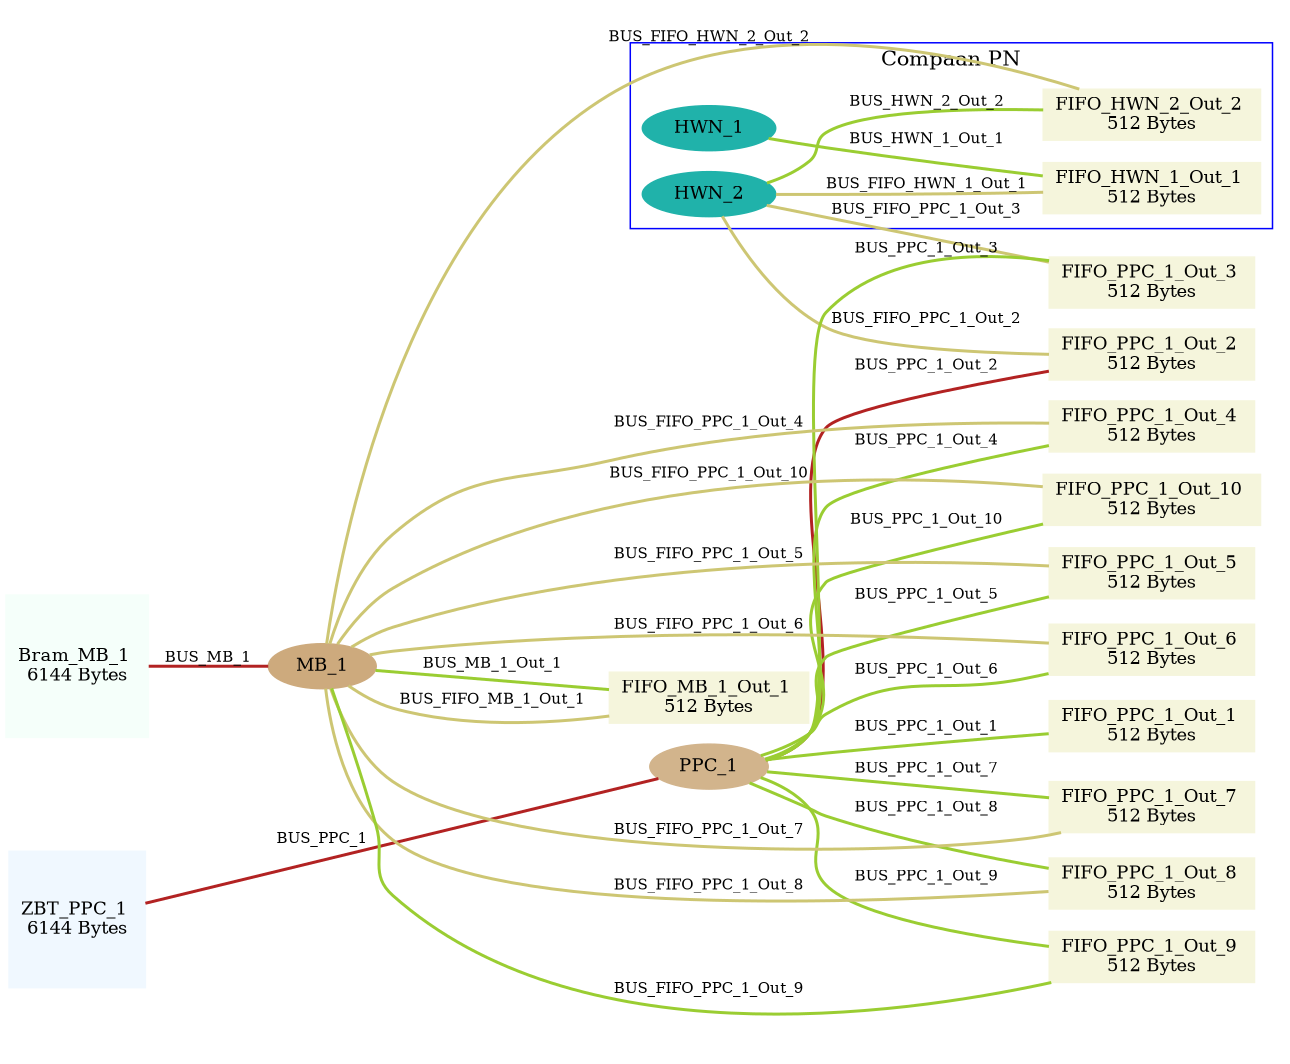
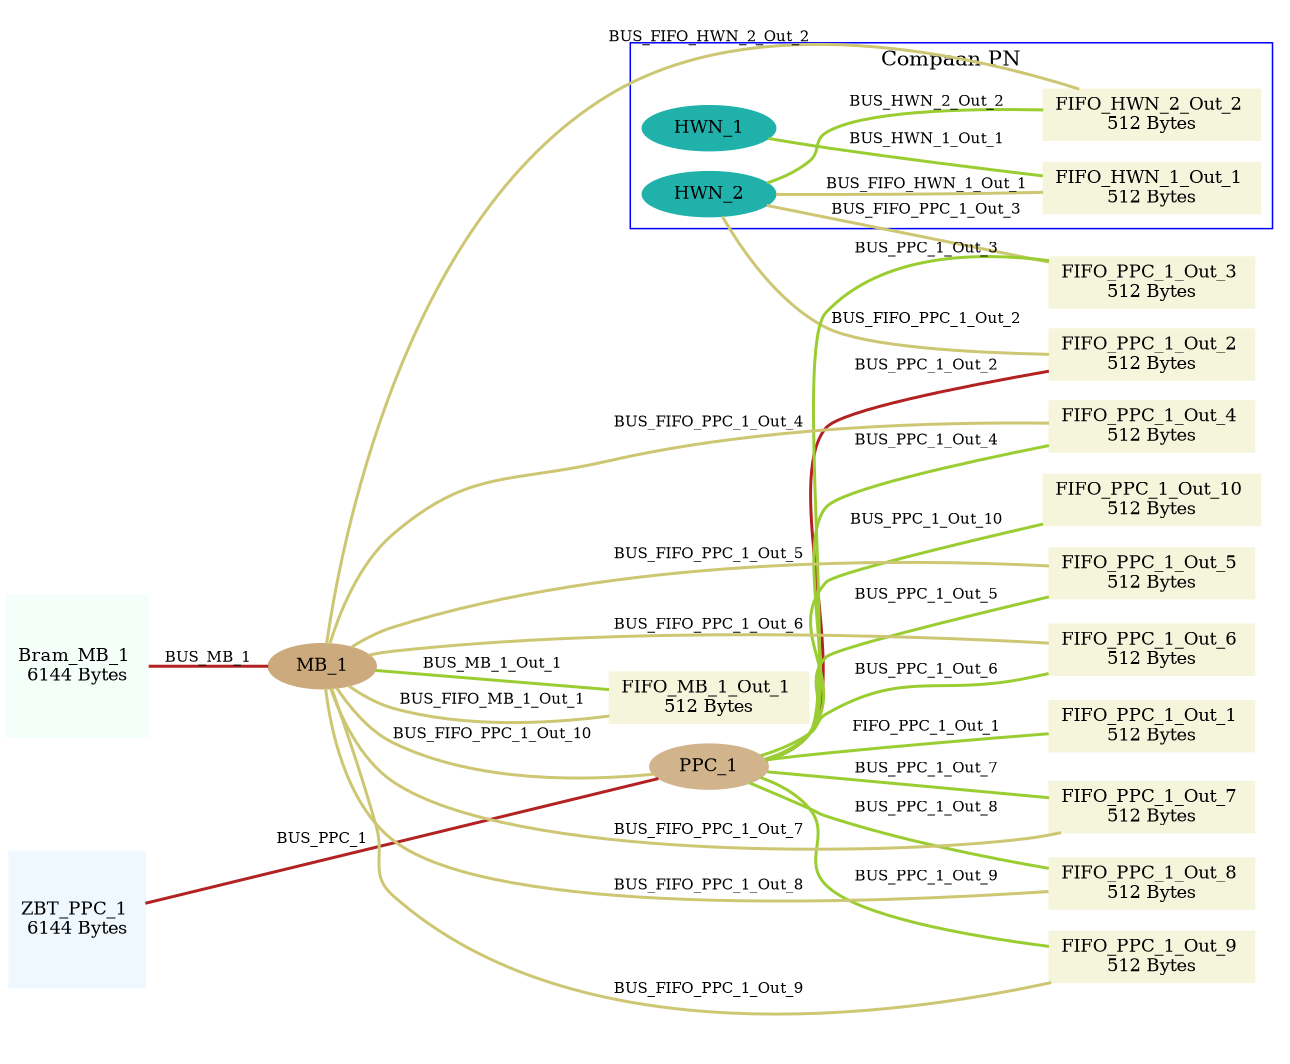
edge "FIFO_PPC_1_Out_10 512 Bytes" -- "MB_1": now "PPC_1" -- "MB_1"
edge "FIFO_PPC_1_Out_1 512 Bytes" -- "PPC_1": label "BUS_PPC_1_Out_1" -> "FIFO_PPC_1_Out_1"
edge "MB_1" -- "FIFO_PPC_1_Out_9 512 Bytes": color yellowgreen -> khaki3
